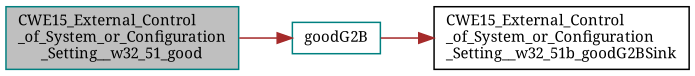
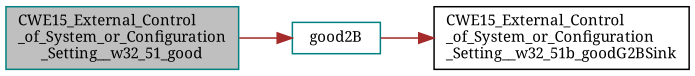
node "goodG2B": label "goodG2B" -> "good2B"
